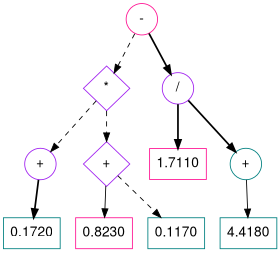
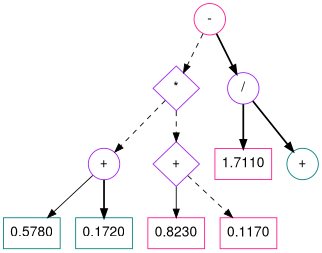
node "0.5780": added
node "0.1170": color teal -> deeppink
node "4.4180": removed
